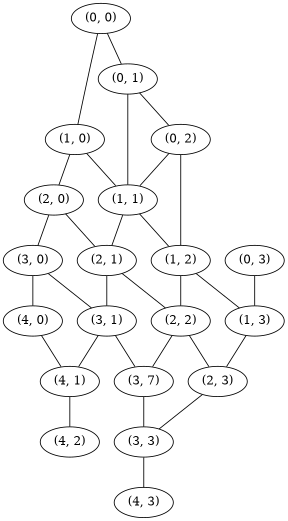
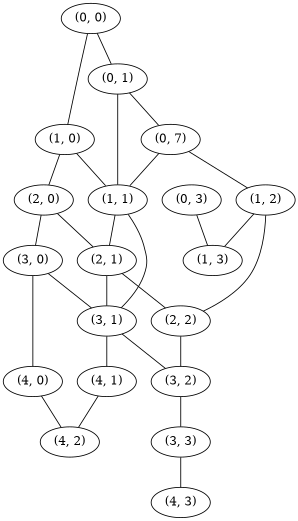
node "(0, 2)": label "(0, 2)" -> "(0, 7)"
edge "(1, 1)" -- "(1, 2)": now "(1, 1)" -- "(3, 1)"
edge "(4, 0)" -- "(4, 1)": now "(4, 0)" -- "(4, 2)"
node "(3, 7)": label "(3, 7)" -> "(3, 2)"
node "(2, 3)": removed
